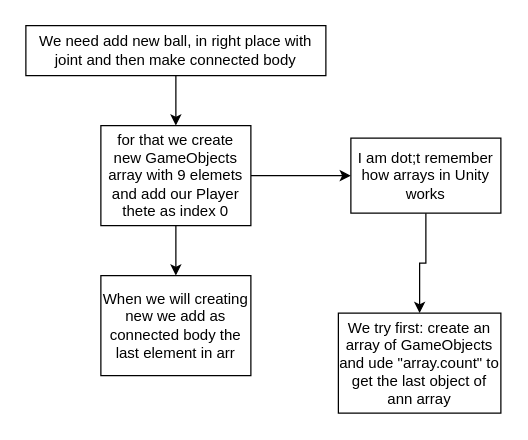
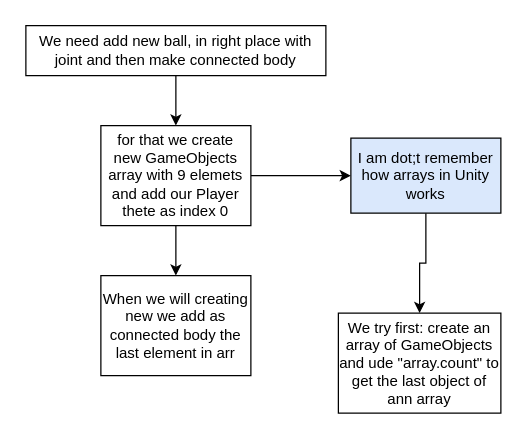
node "I am dot;t remember how arrays in Unity works": fillcolor #ffffff -> #dae8fc
